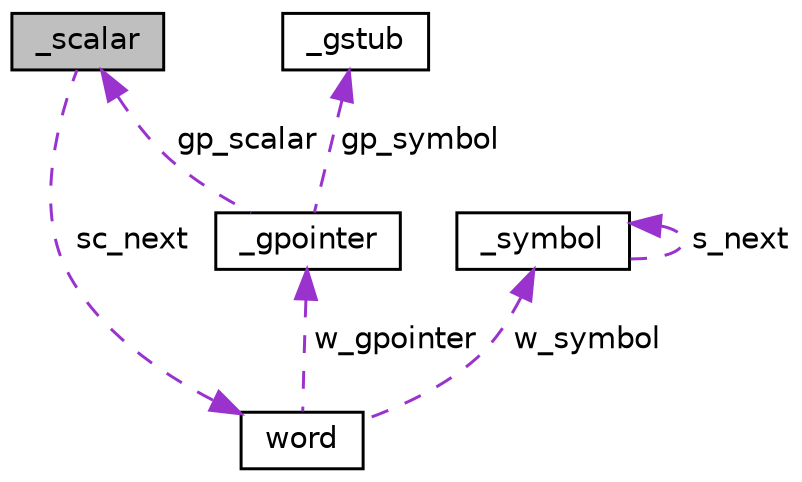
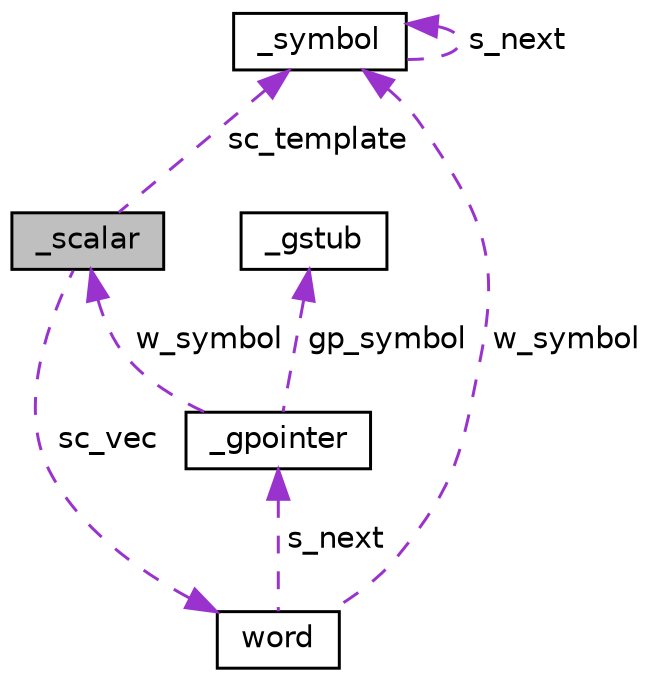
edge "_gpointer" -> "_scalar": label " gp_scalar" -> " w_symbol"
edge "_scalar" -> "_symbol": added, label "sc_template"
edge "_scalar" -> "word": label " sc_next" -> " sc_vec"
edge "word" -> "_gpointer": label " w_gpointer" -> " s_next"
